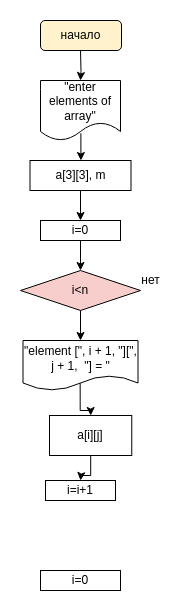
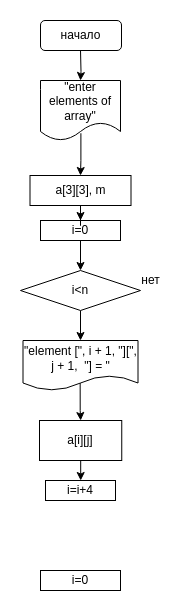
node "начало": fillcolor #fff2cc -> #ffffff
node "a[3][3], m": moved (81, 176) -> (81, 191)
node "i<n": fillcolor #f8cecc -> #ffffff
node "a[i][j]": moved (91, 436) -> (81, 441)
node "i=i+1": label "i=i+1" -> "i=i+4"
